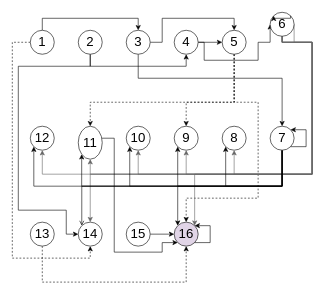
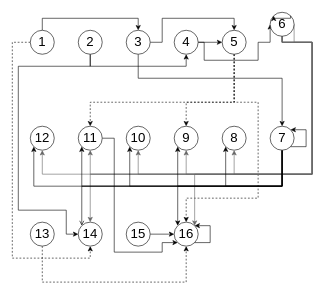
node "11": size 24x33 -> 24x24
node "16": fillcolor #e1d5e7 -> #ffffff
